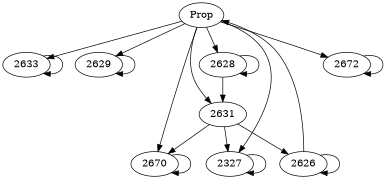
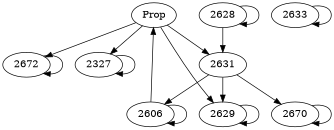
edge "Prop" -> "2628": removed
edge "Prop" -> "2633": removed
edge "Prop" -> "2670": removed
edge "2631" -> "2327": now "2631" -> "2629"
node "2626": label "2626" -> "2606"
